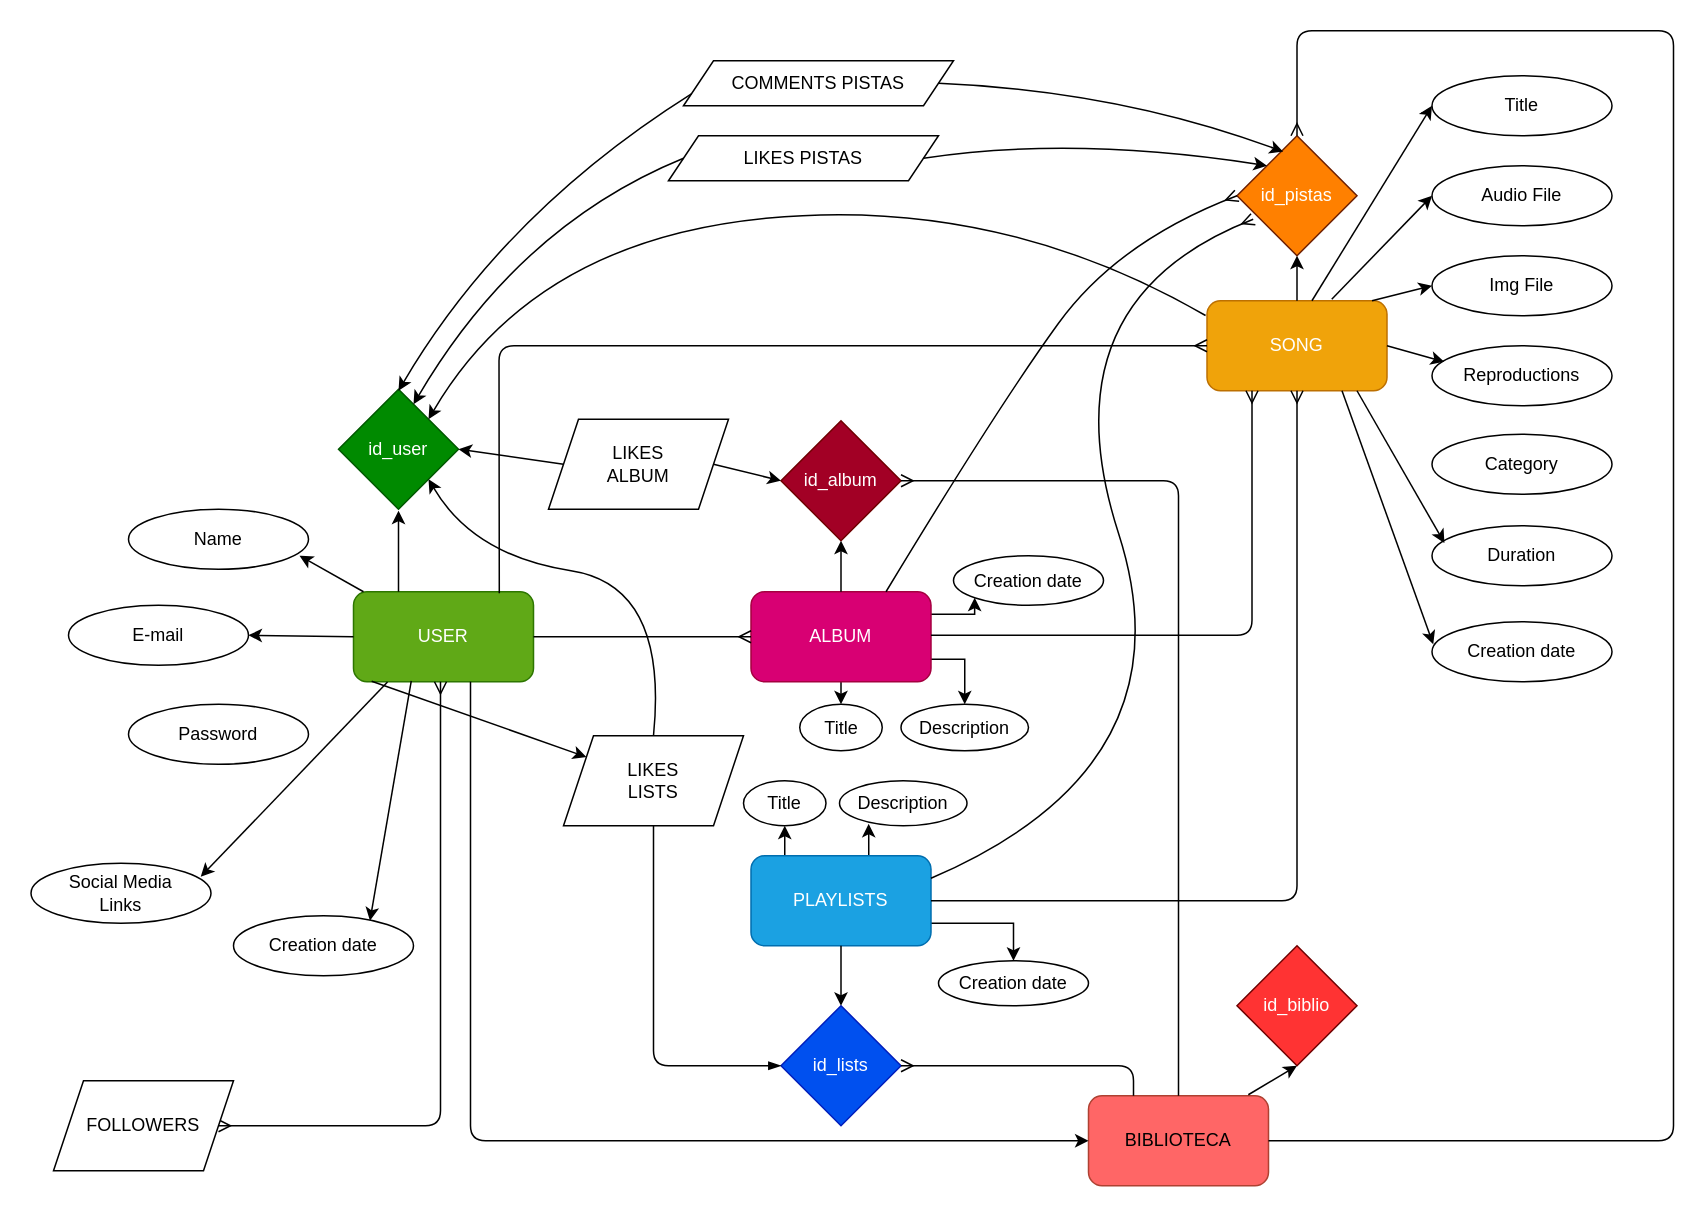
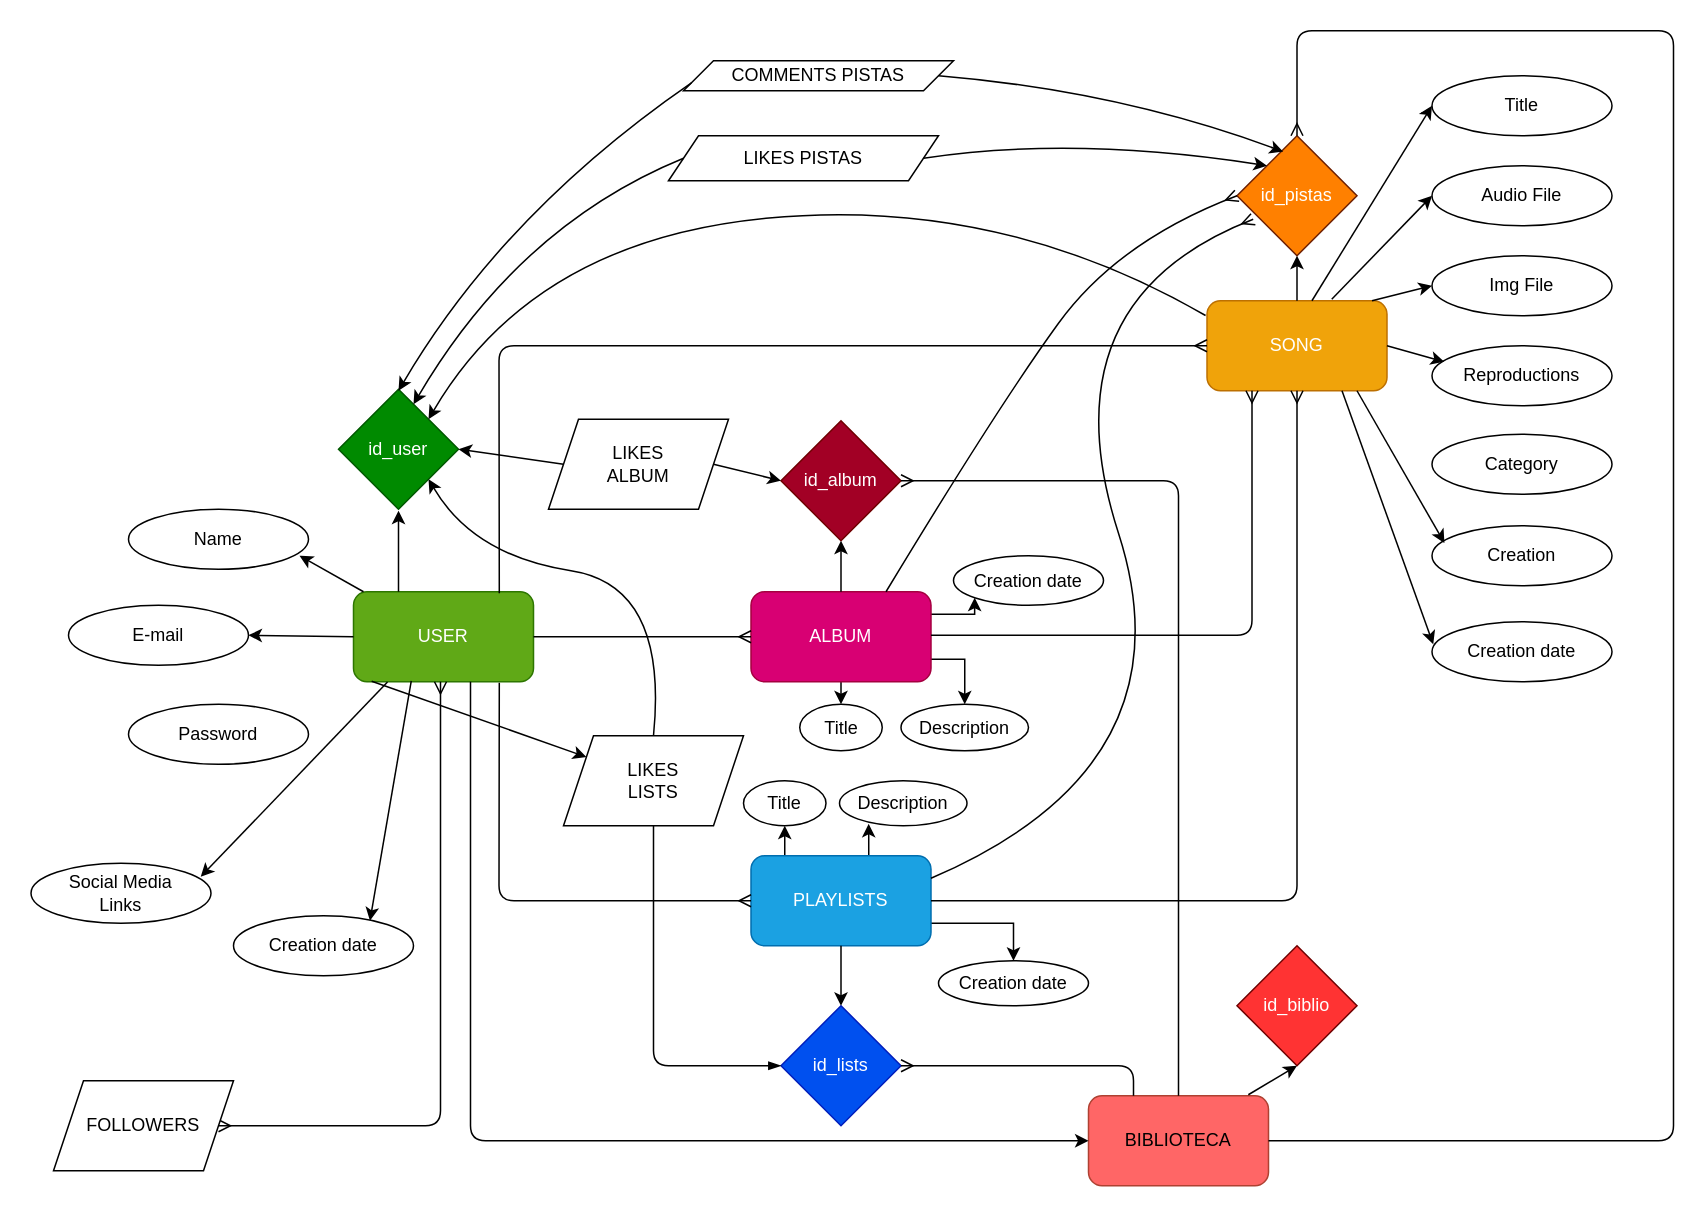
node "COMMENTS PISTAS": size 270x45 -> 270x30
node "Duration": label "Duration" -> "Creation"
edge "USER" -> "PLAYLISTS": added
